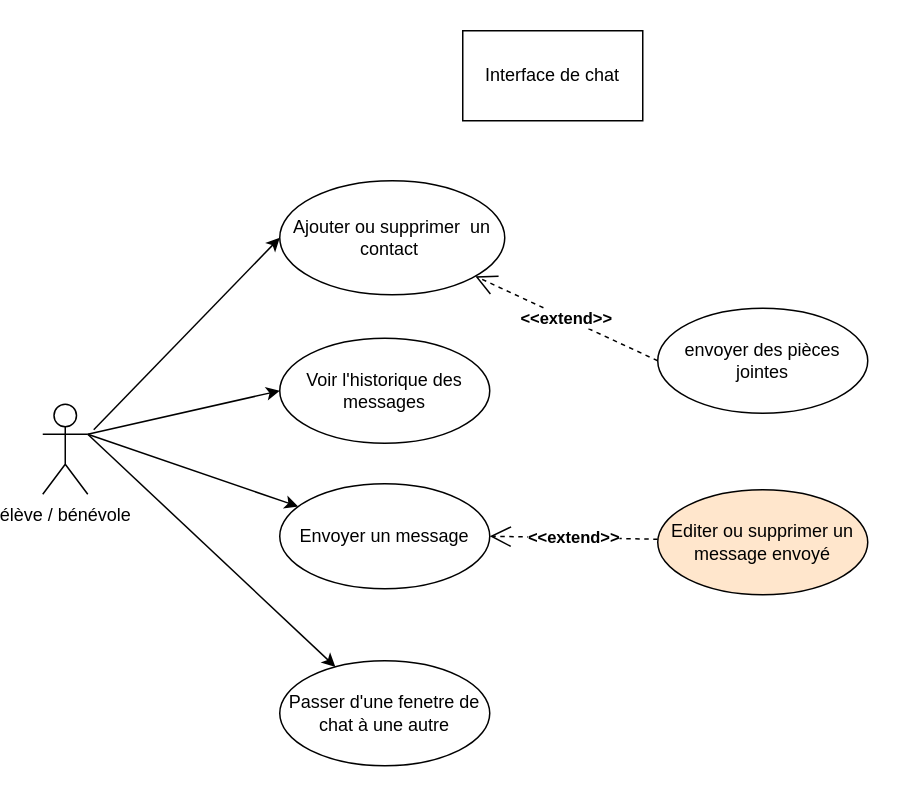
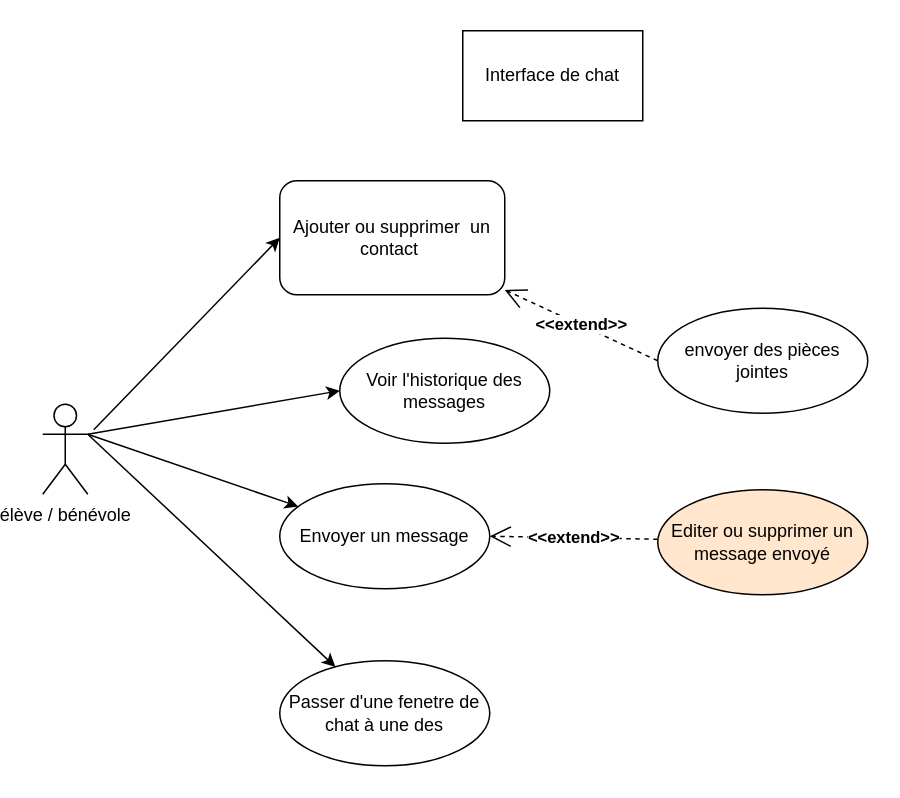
node "Ajouter ou supprimer un contact": shape ellipse -> rounded rectangle
node "Voir l'historique des messages": moved (385, 391) -> (445, 391)
node "Passer d'une fenetre de chat à une autre": label "Passer d'une fenetre de chat à une autre" -> "Passer d'une fenetre de chat à une des"
